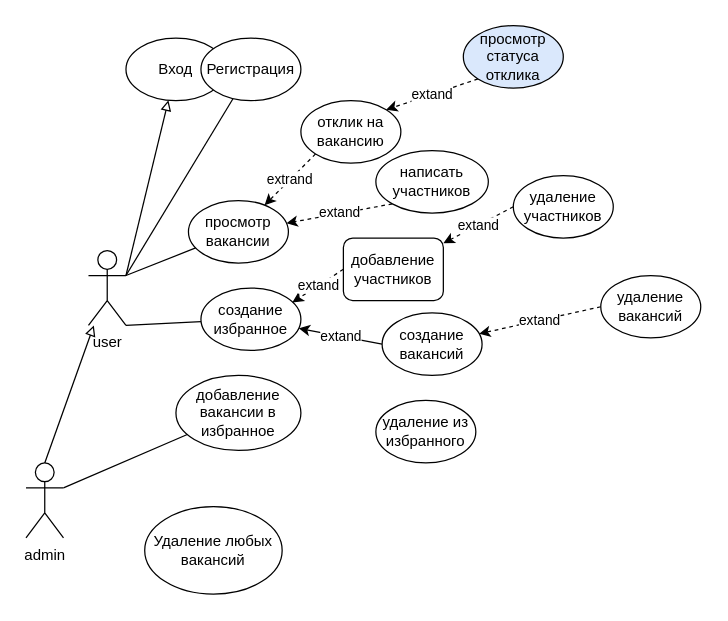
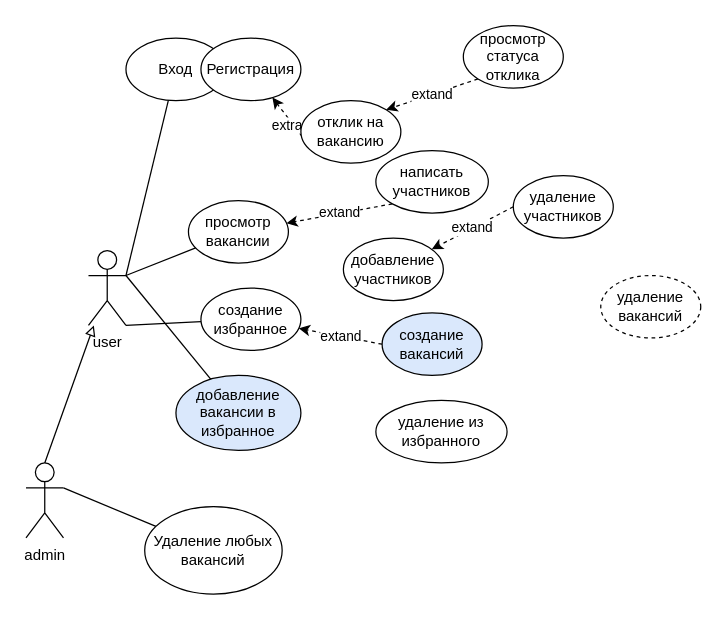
node "просмотр статуса отклика": fillcolor #dae8fc -> #ffffff
edge "user" -> "Вход": arrowhead block -> none
edge "отклик на вакансию" -> "просмотр вакансии": now "отклик на вакансию" -> "Регистрация"
edge "Регистрация" -- "user": now "добавление вакансии в избранное" -- "user"
node "добавление участников": shape rounded rectangle -> ellipse
edge "добавление участников" -> "создание избранное": removed, label "extand"
node "удаление вакансий": style solid -> dashed
edge "удаление вакансий" -> "cоздание вакансий": removed, label "extand"
edge "cоздание вакансий" -> "создание избранное": style solid -> dashed
node "cоздание вакансий": fillcolor #ffffff -> #dae8fc
node "добавление вакансии в избранное": fillcolor #ffffff -> #dae8fc
node "удаление из избранного": size 100x63 -> 131x63
edge "добавление вакансии в избранное" -- "admin": now "Удаление любых вакансий" -- "admin"
